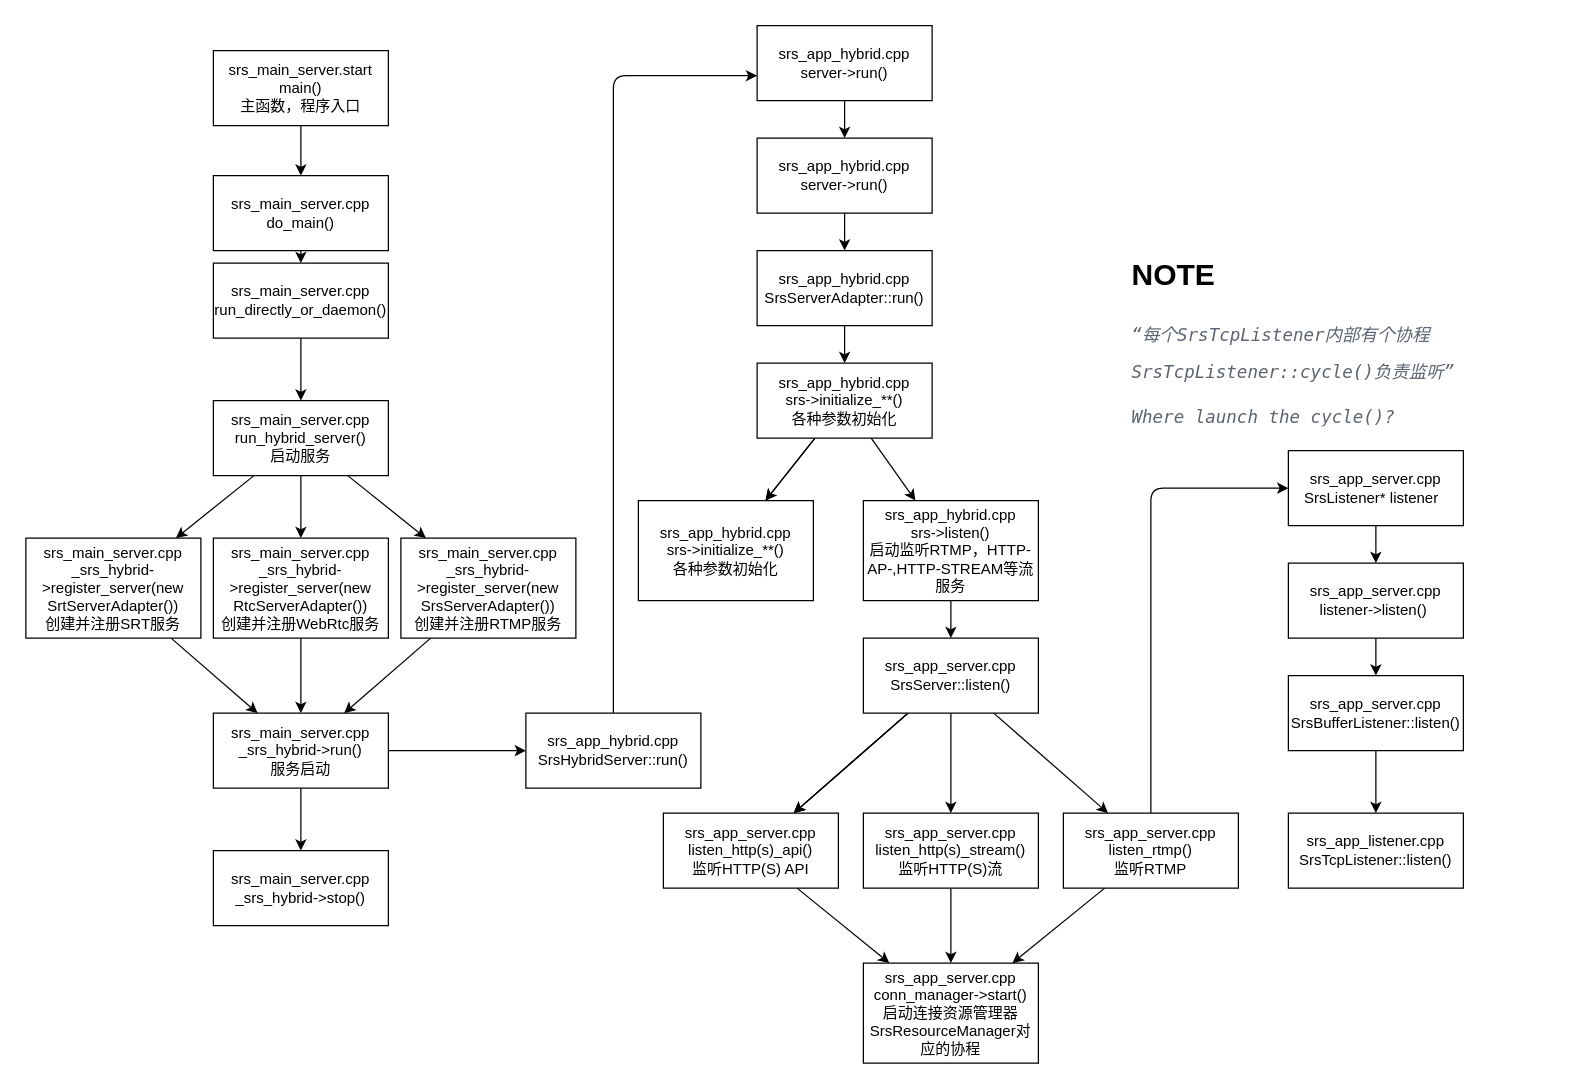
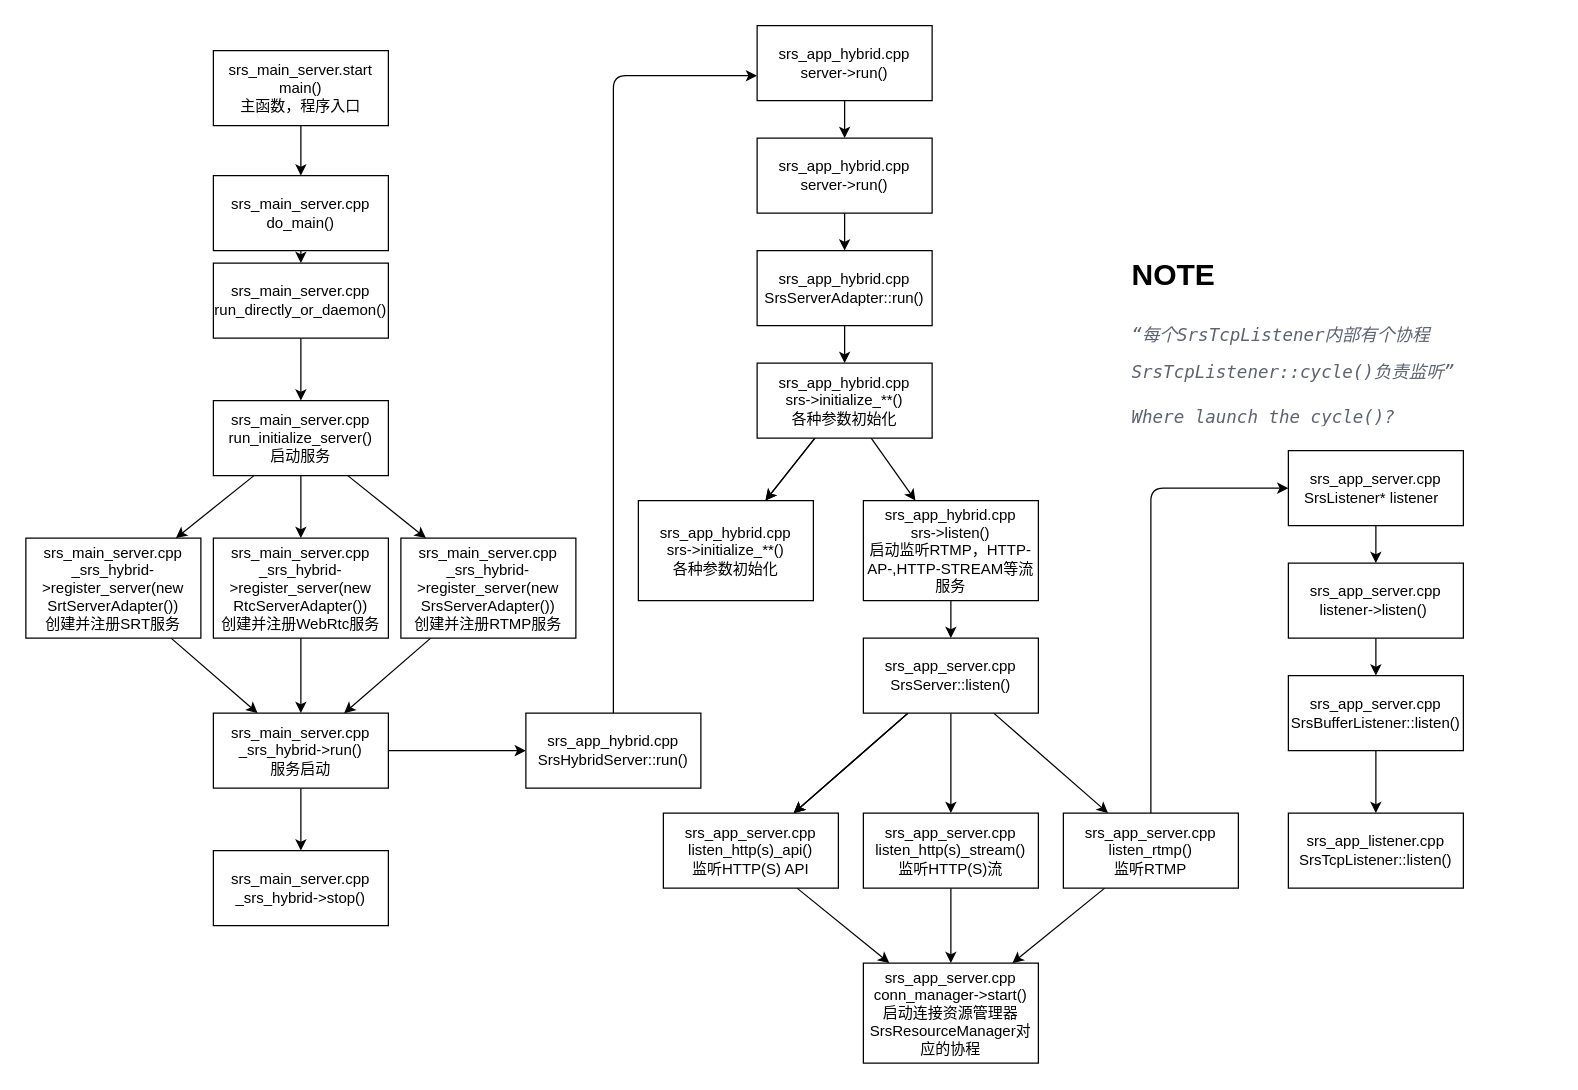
node "srs_main_server.cpp run_hybrid_server() 启动服务": label "srs_main_server.cpp run_hybrid_server() 启动服务" -> "srs_main_server.cpp run_initialize_server() 启动服务"
